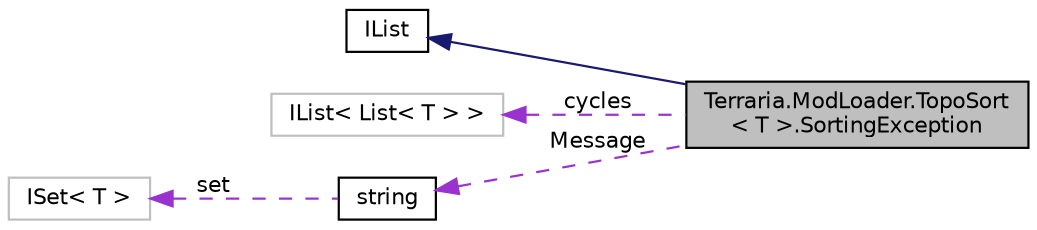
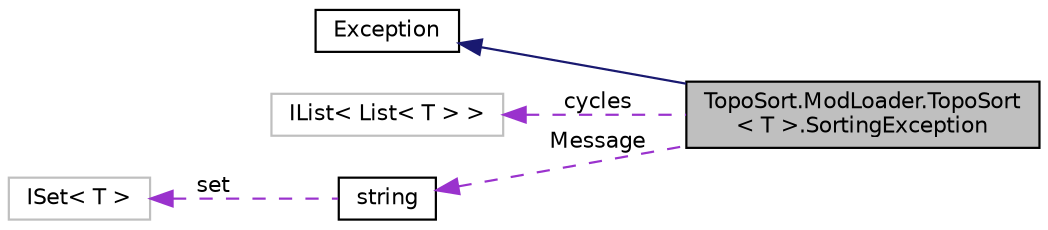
node "IList": label "IList" -> "Exception"
node "Terraria.ModLoader.TopoSort < T >.SortingException": label "Terraria.ModLoader.TopoSort < T >.SortingException" -> "TopoSort.ModLoader.TopoSort < T >.SortingException"
